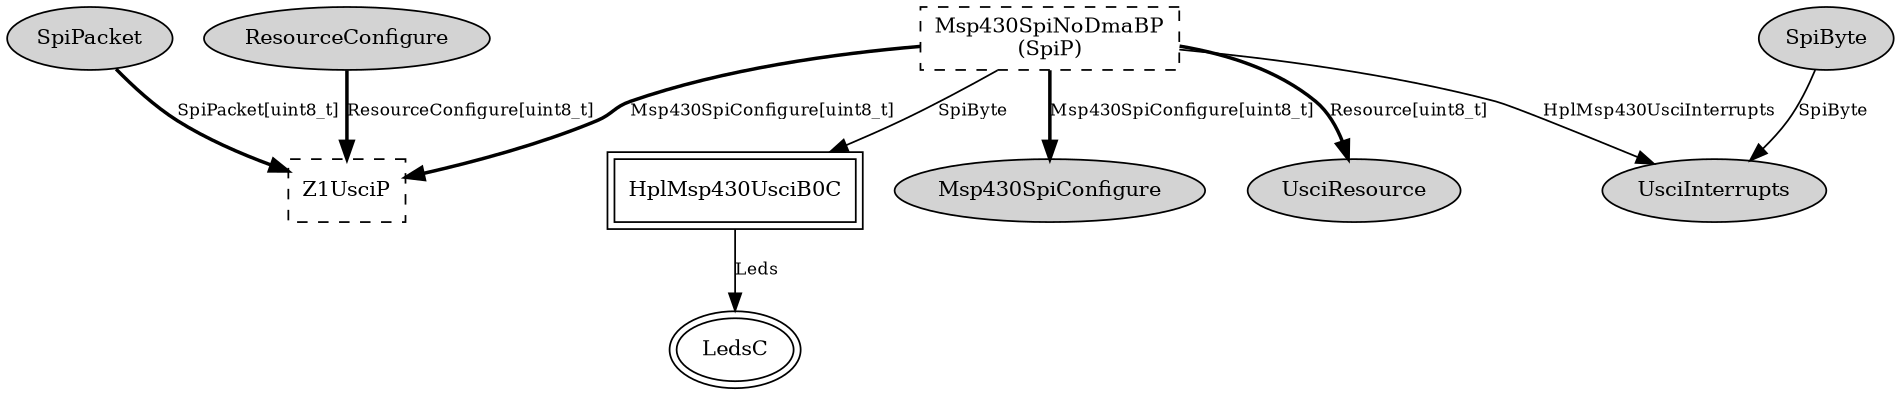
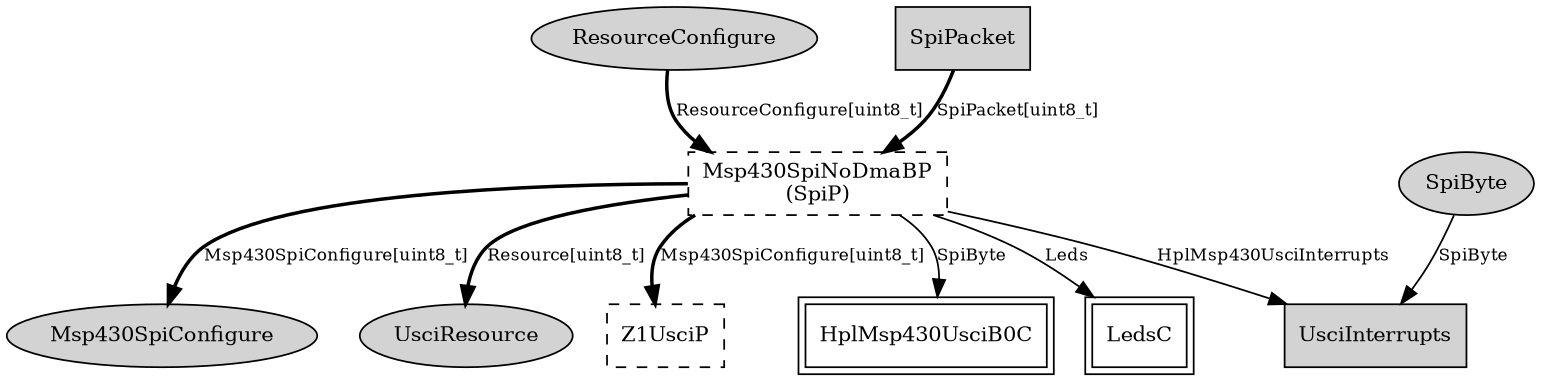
node "SpiPacket": shape ellipse -> box
edge "ResourceConfigure" -> "Z1UsciP": now "ResourceConfigure" -> "Msp430SpiNoDmaBP (SpiP)"
edge "SpiPacket" -> "Z1UsciP": now "SpiPacket" -> "Msp430SpiNoDmaBP (SpiP)"
node "UsciInterrupts": shape ellipse -> box
edge "HplMsp430UsciB0C" -> "LedsC": now "Msp430SpiNoDmaBP (SpiP)" -> "LedsC"
node "LedsC": shape ellipse -> box
